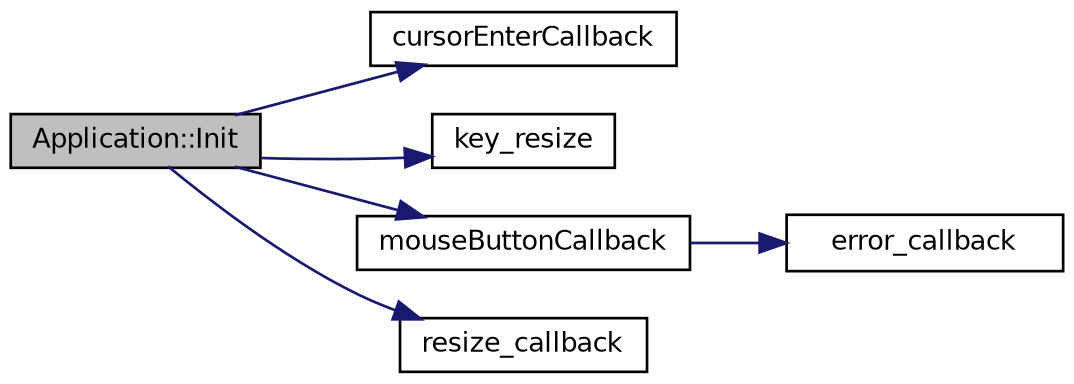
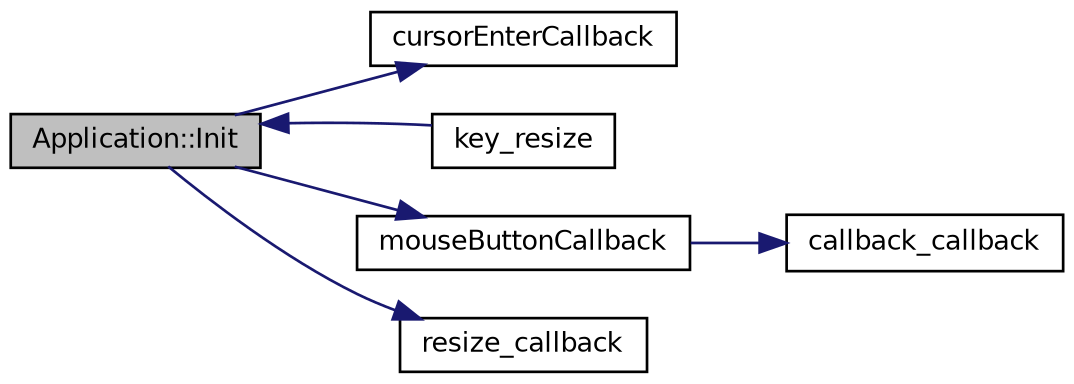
edge "Application::Init" -> "key_resize": reversed
node "error_callback": label "error_callback" -> "callback_callback"
